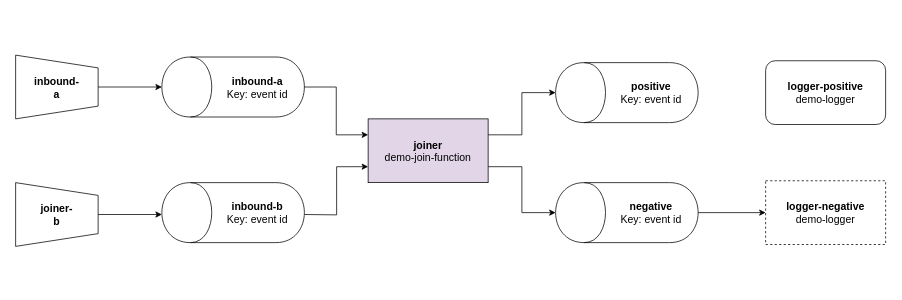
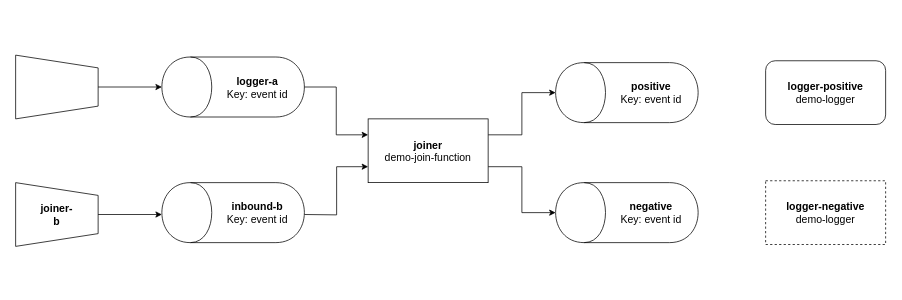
node "inbound-a": removed
node "inbound-a Key: event id": label "inbound-a Key: event id" -> "logger-a Key: event id"
node "joiner demo-join-function": fillcolor #e1d5e7 -> #ffffff
edge "negative Key: event id" -> "logger-negative demo-logger": removed
